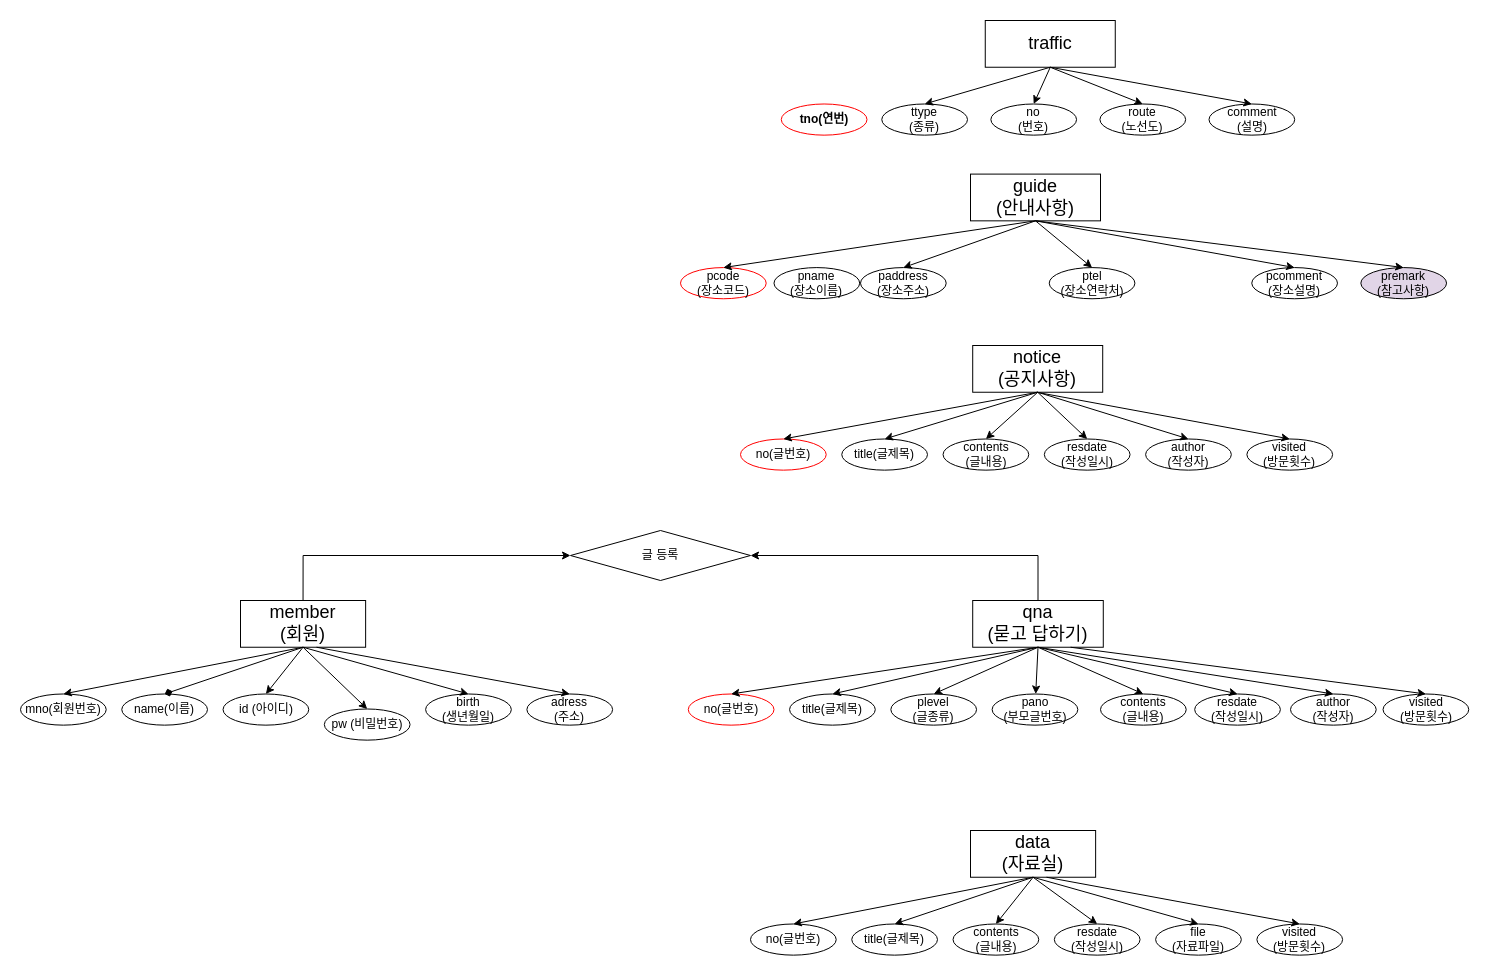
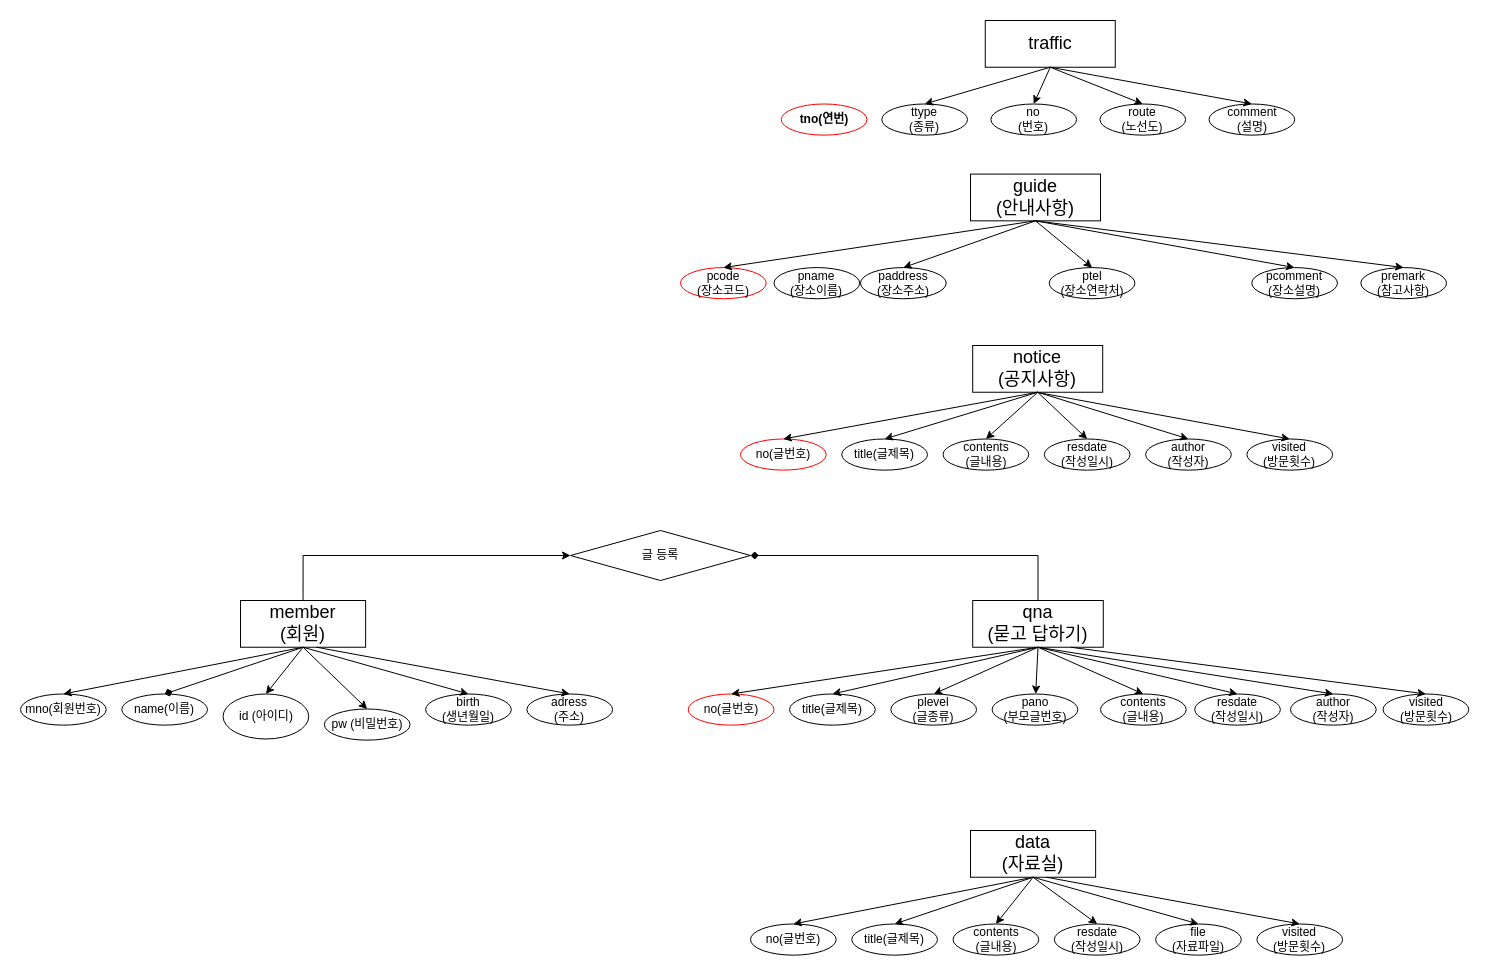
node "premark (참고사항)": fillcolor #e1d5e7 -> #ffffff
edge "qna (묻고 답하기)" -> "글 등록": arrowhead classic -> diamond
node "id (아이디)": size 86x31 -> 86x45
